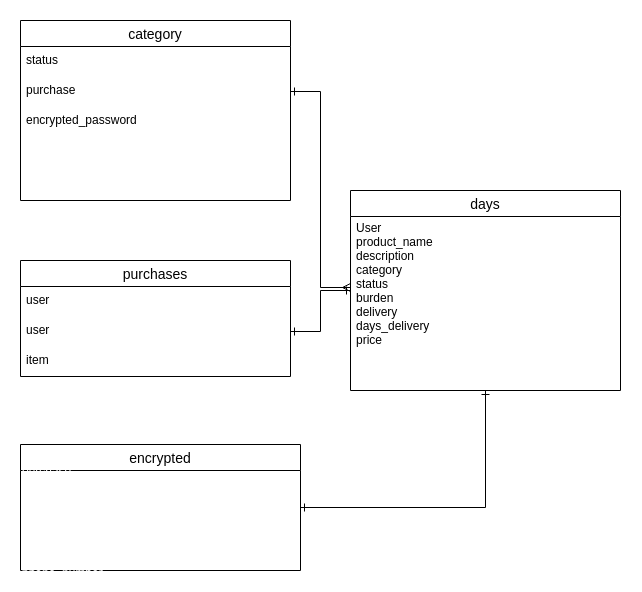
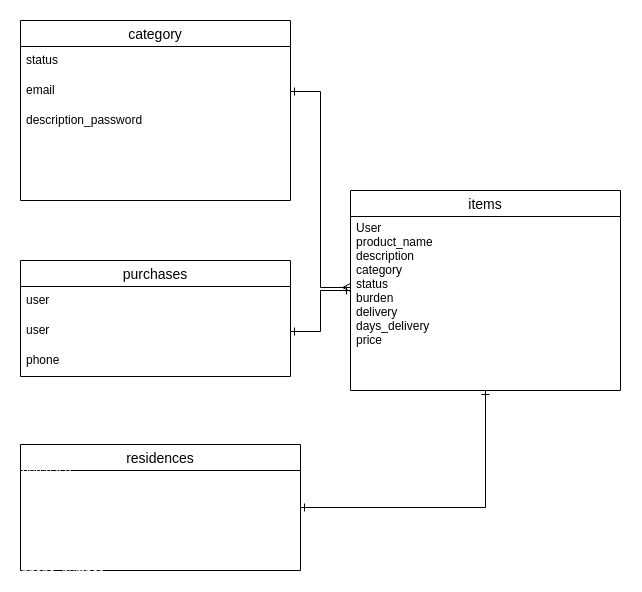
node "purchase": label "purchase" -> "email"
node "encrypted_password": label "encrypted_password" -> "description_password"
node "days": label "days" -> "items"
node "item": label "item" -> "phone"
node "encrypted": label "encrypted" -> "residences"
